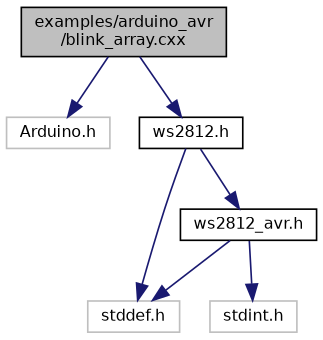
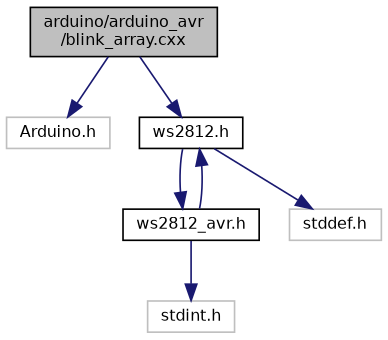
node "examples/arduino_avr /blink_array.cxx": label "examples/arduino_avr /blink_array.cxx" -> "arduino/arduino_avr /blink_array.cxx"
edge "ws2812_avr.h" -> "stddef.h": now "ws2812_avr.h" -> "ws2812.h"
